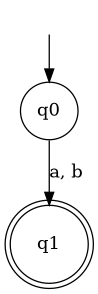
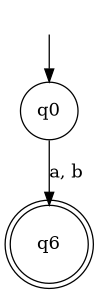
node "q1": label "q1" -> "q6"
